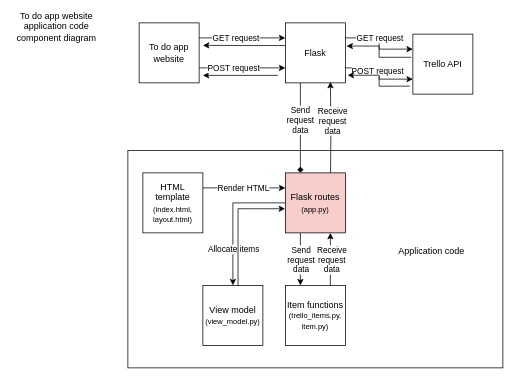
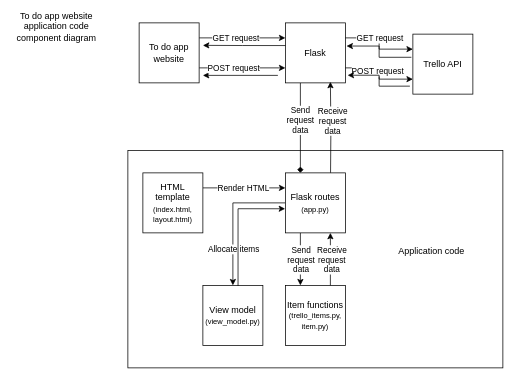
node "Flask routes (app.py)": fillcolor #f8cecc -> #ffffff
